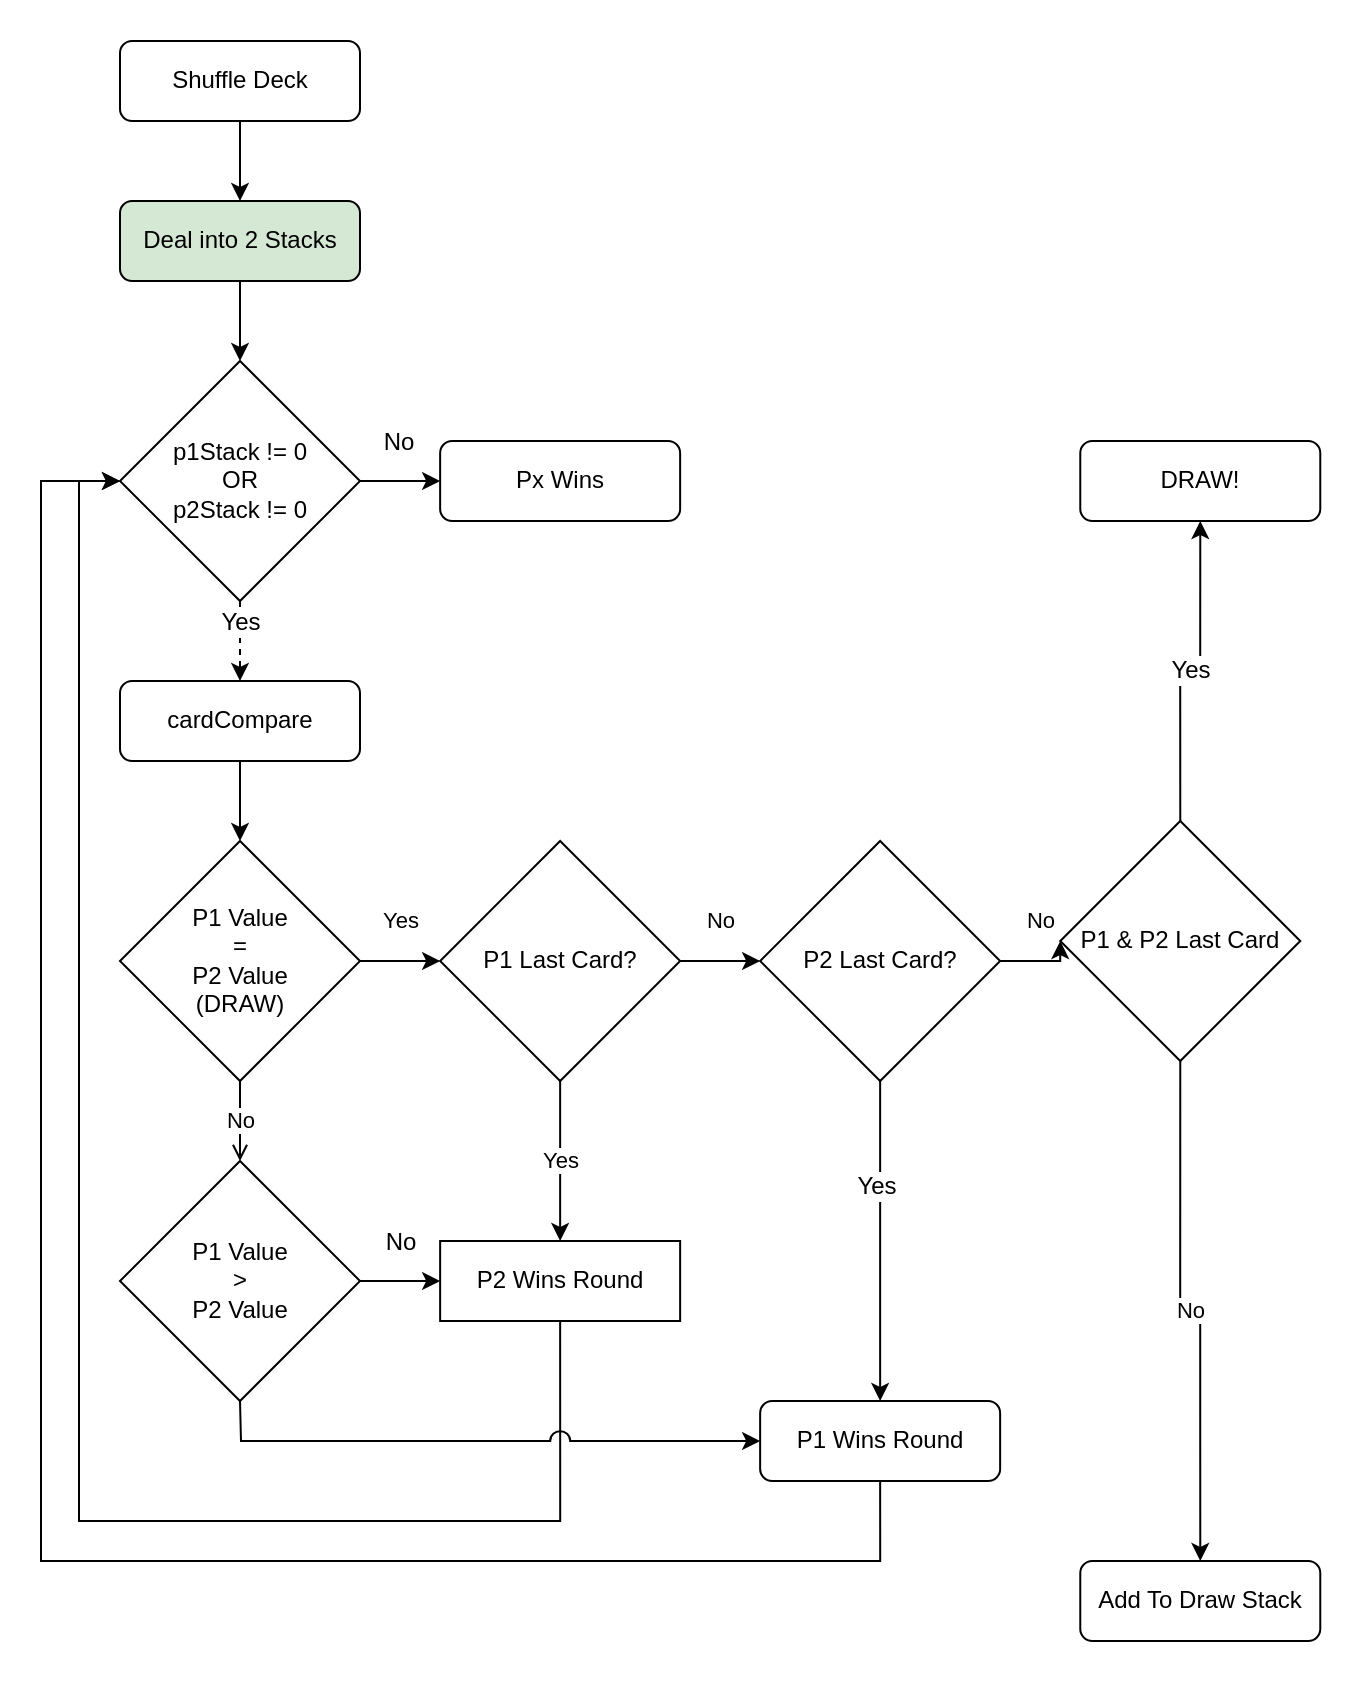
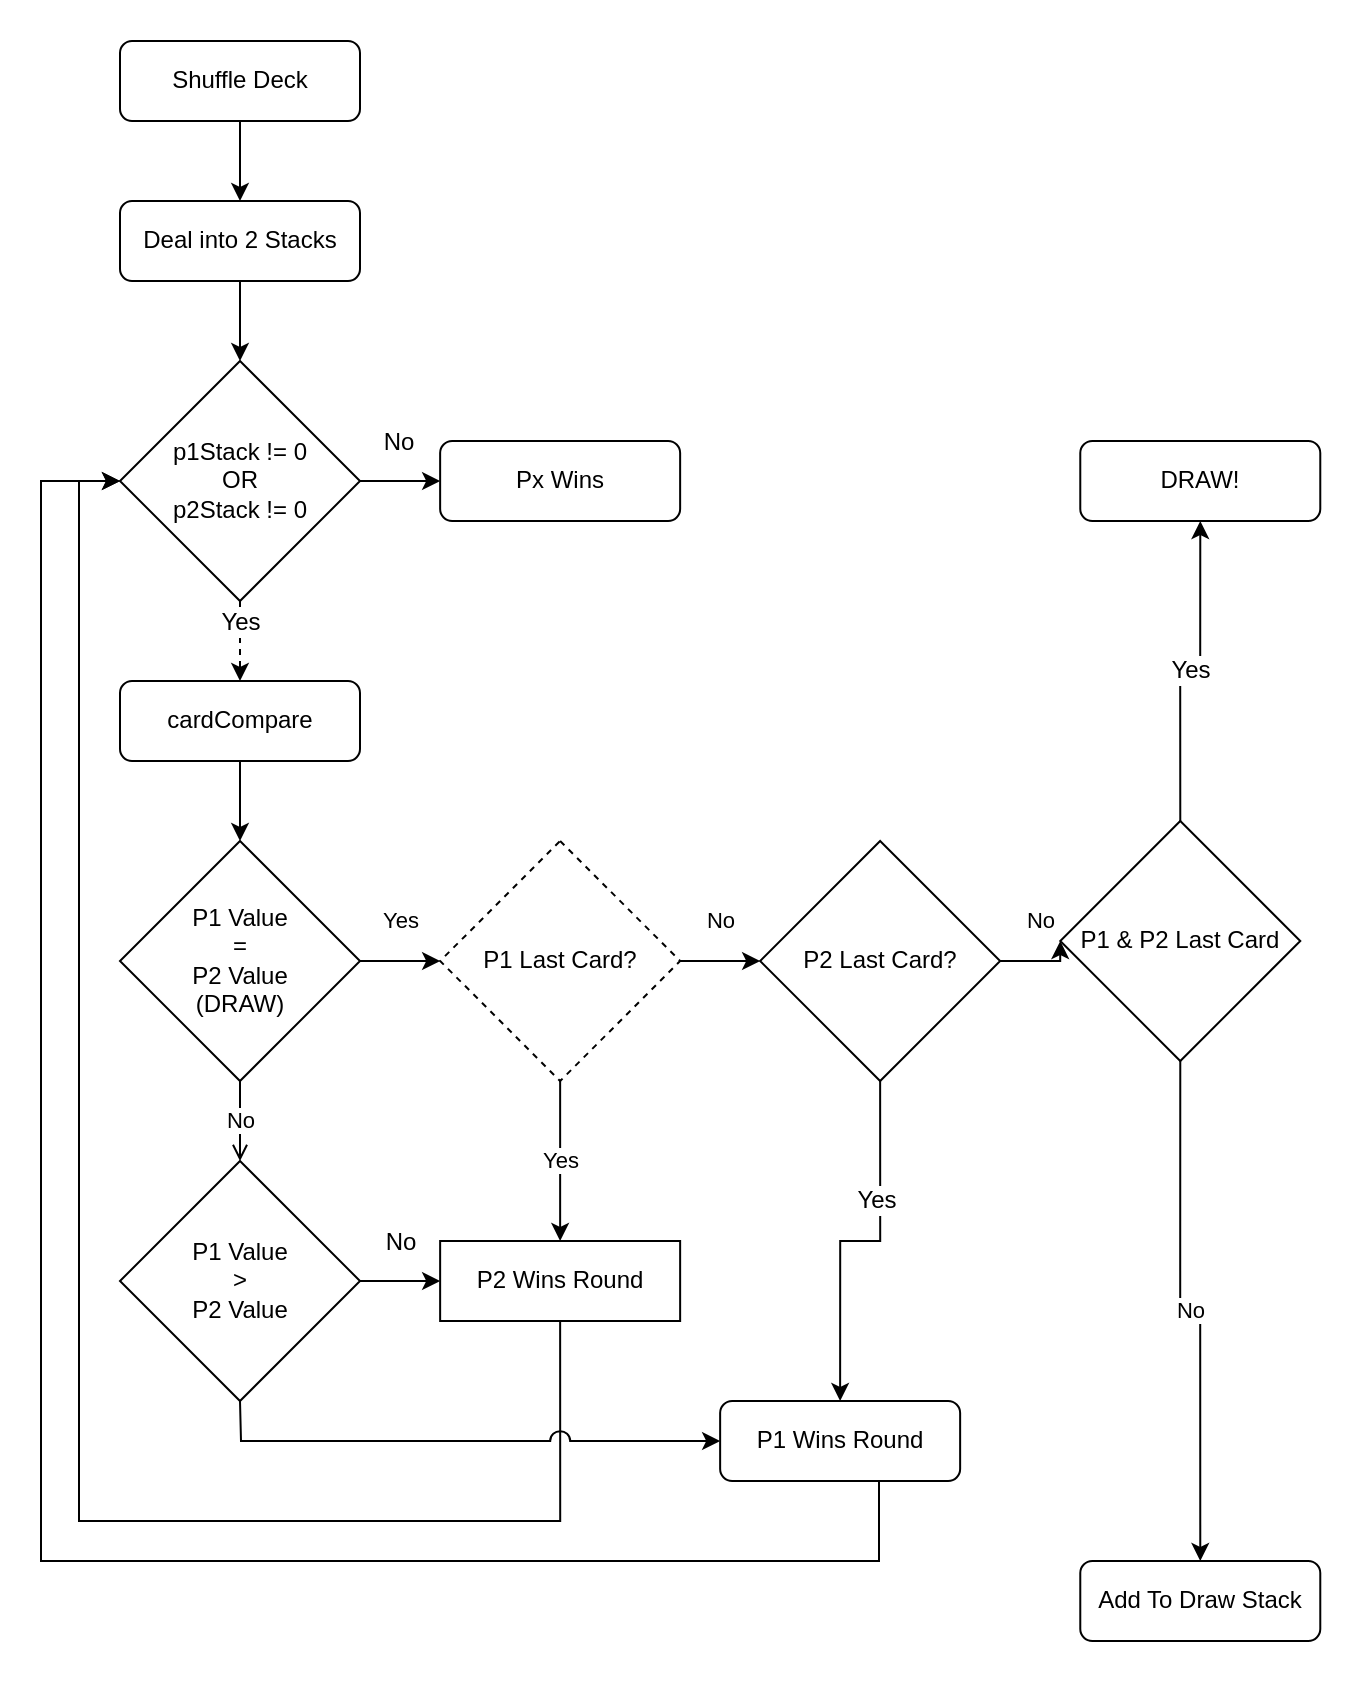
node "Deal into 2 Stacks": fillcolor #d5e8d4 -> #ffffff
node "P1 Last Card?": style solid -> dashed
node "P1 Wins Round": moved (880, 1441) -> (840, 1441)
